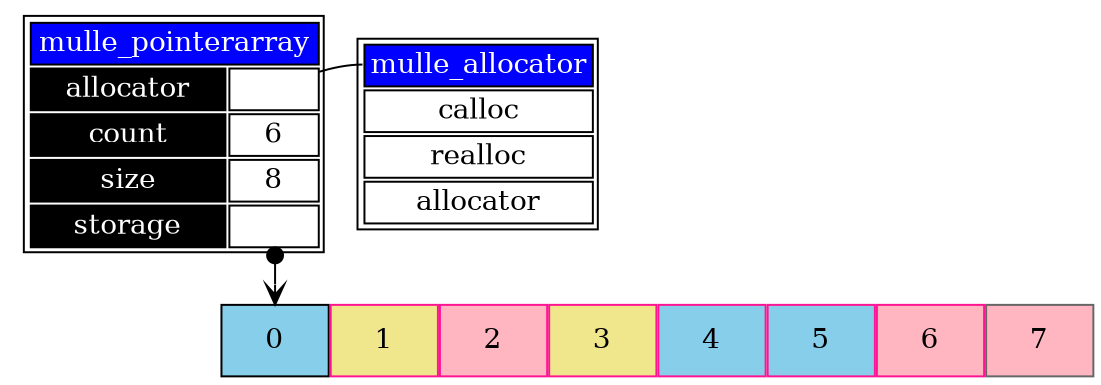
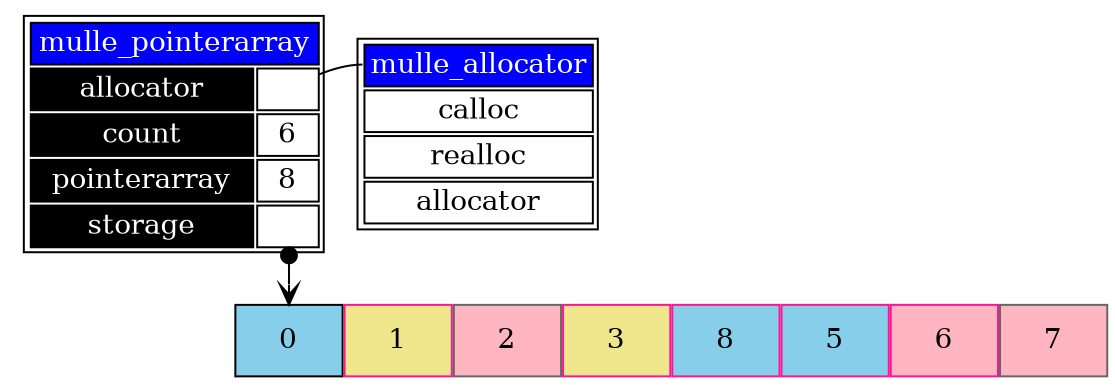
node "mulle_pointerarray": text "size" -> "pointerarray"
node "2": color deeppink -> gray40
node "4": label "4" -> "8"
